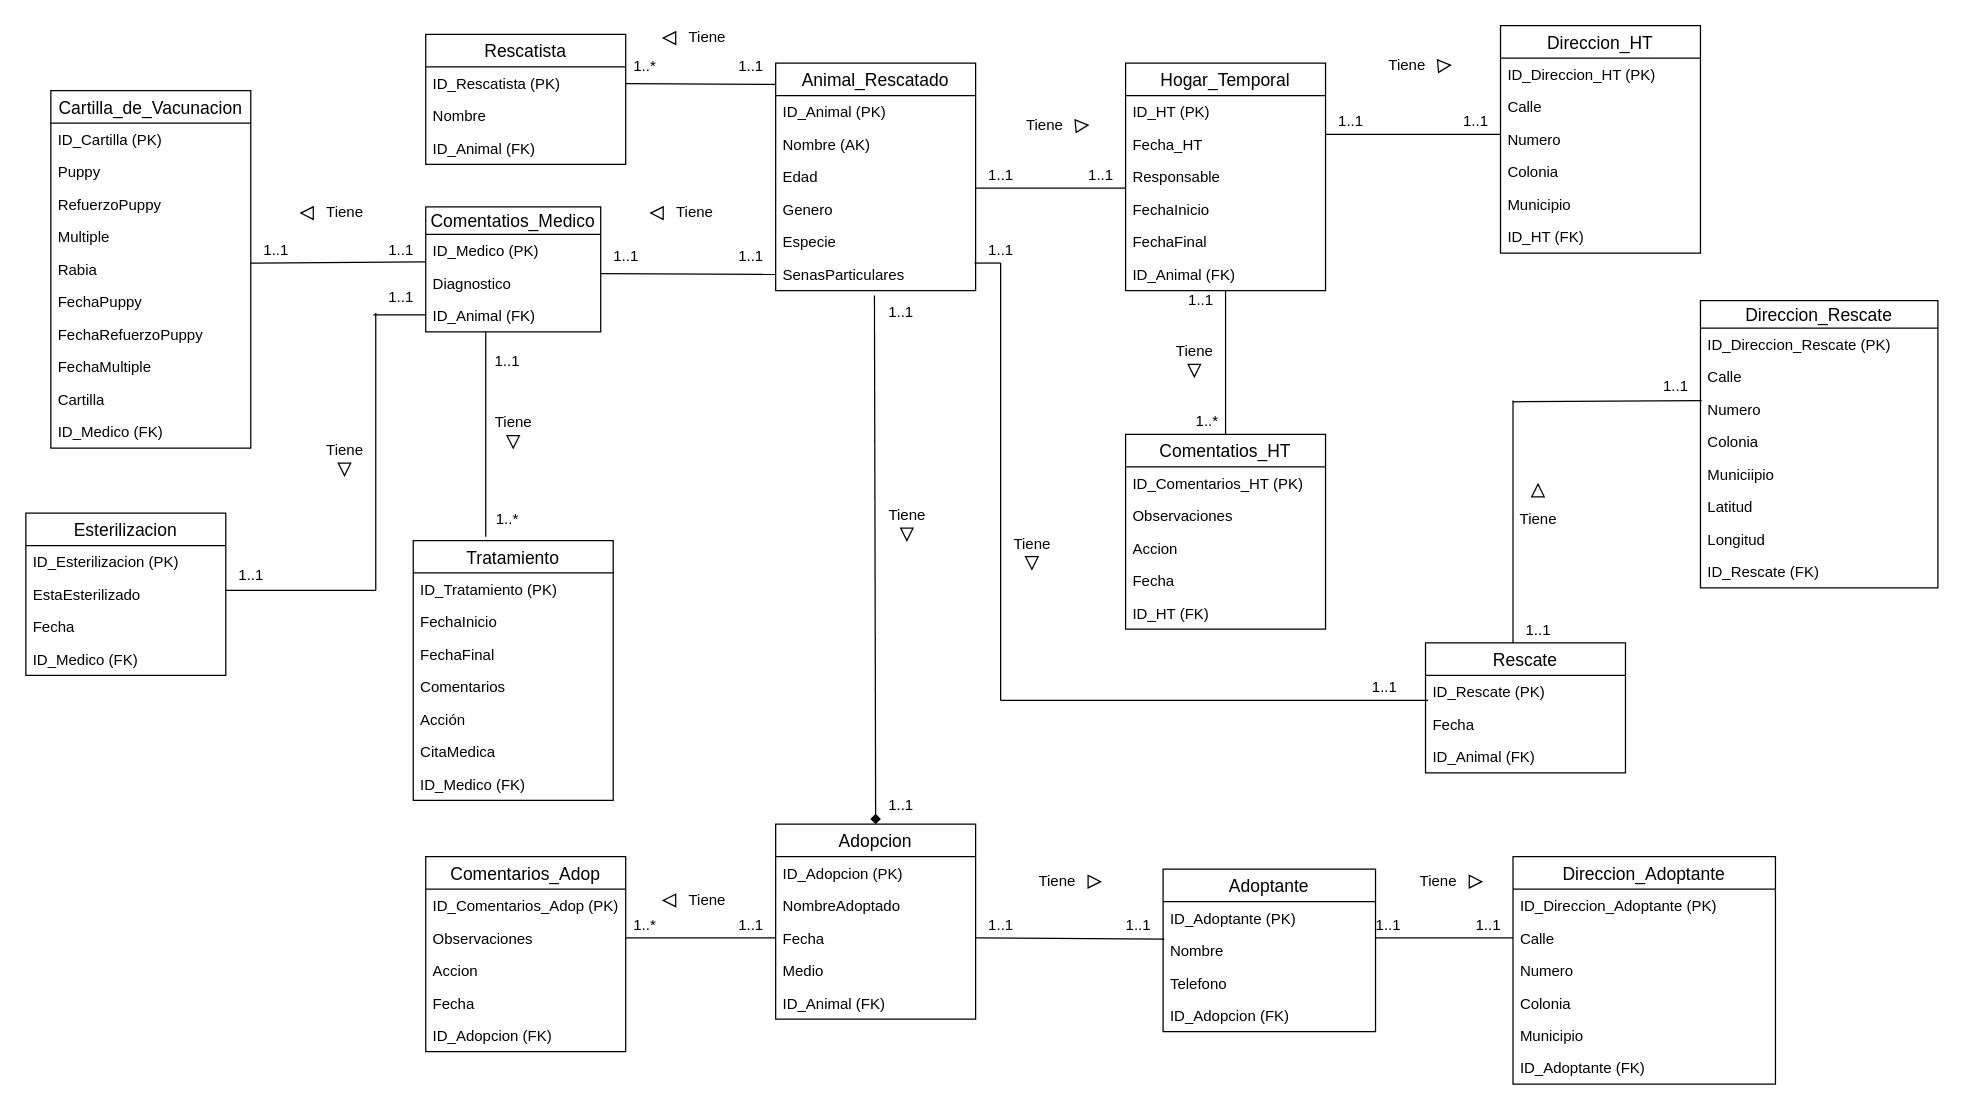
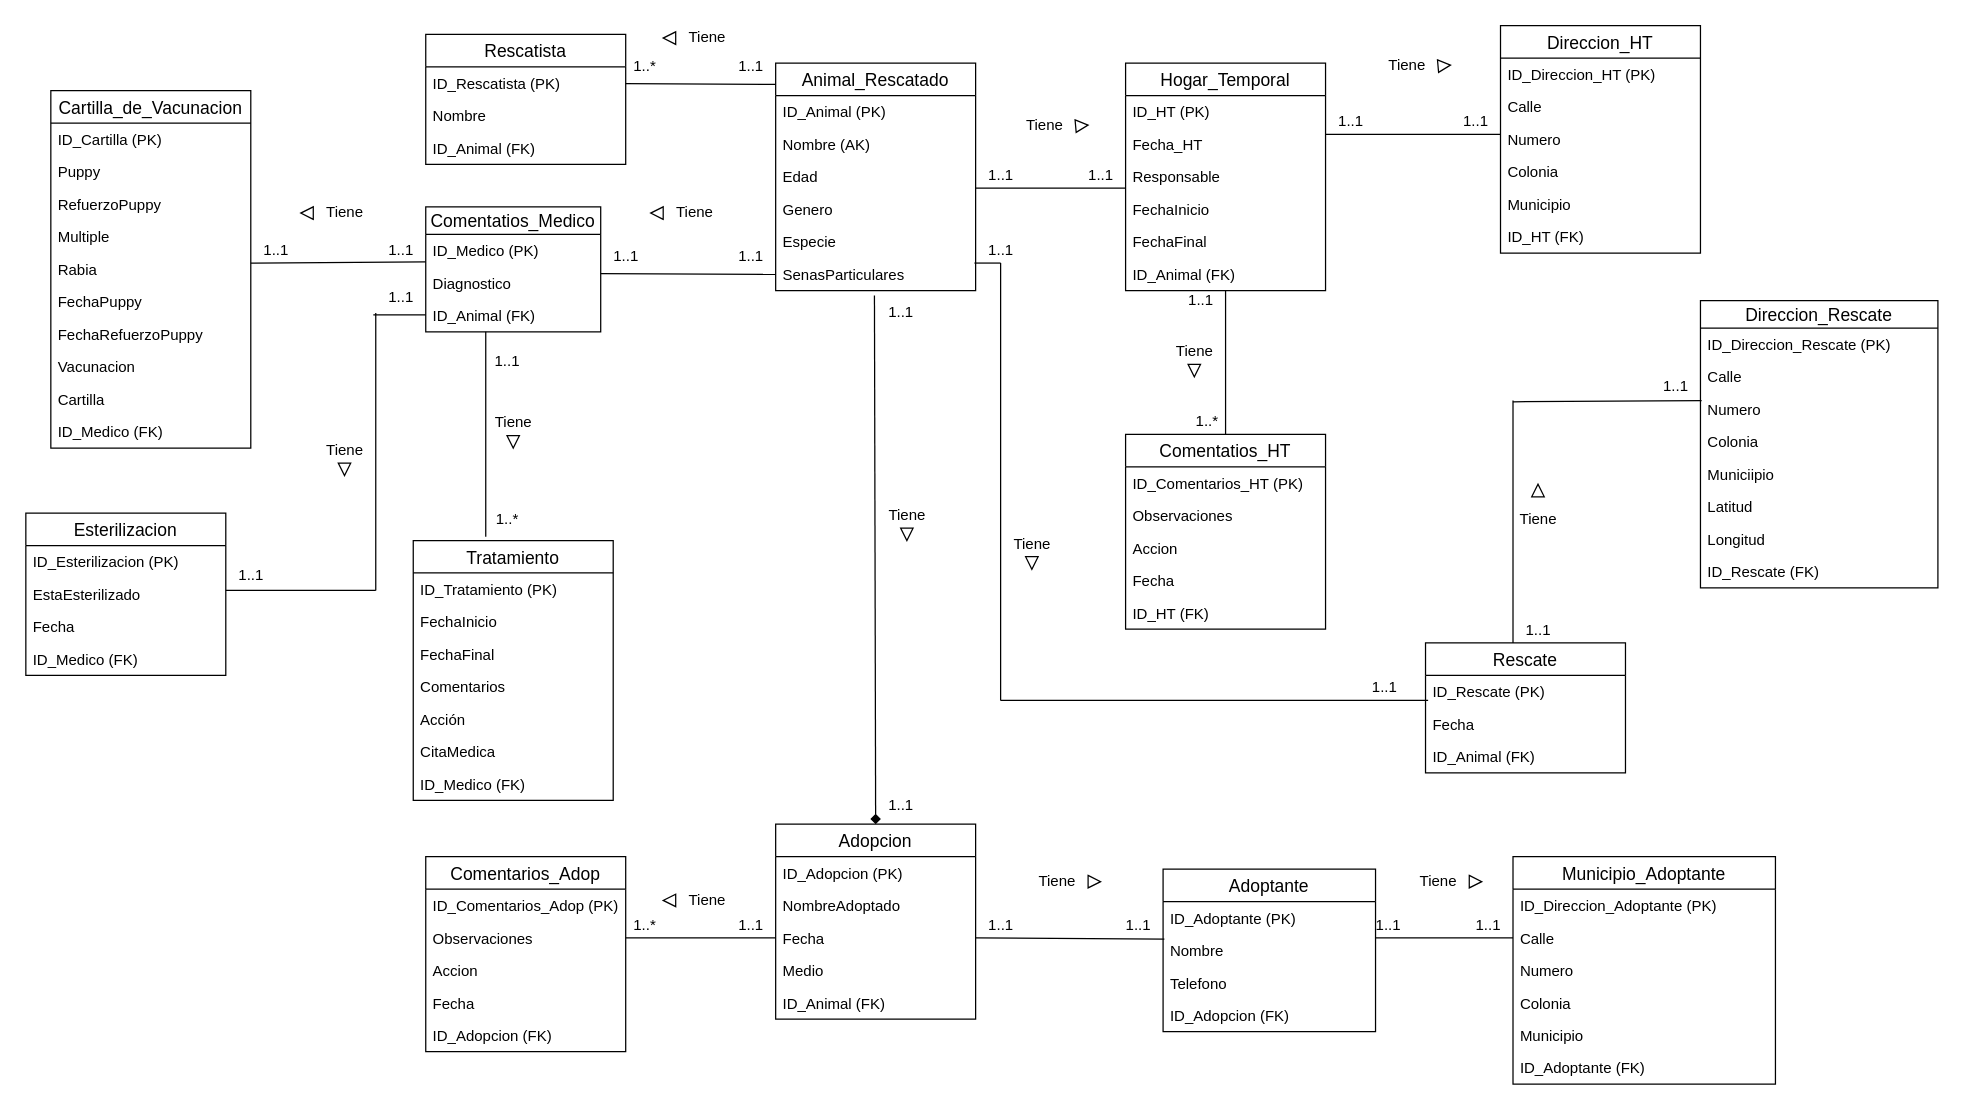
node "FechaMultiple": label "FechaMultiple" -> "Vacunacion"
node "Direccion_Adoptante": label "Direccion_Adoptante" -> "Municipio_Adoptante"
